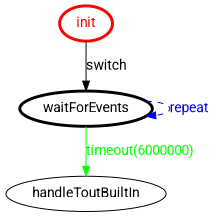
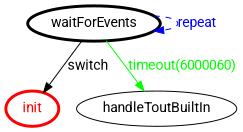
edge "init" -> "waitForEvents": reversed
edge "waitForEvents" -> "handleToutBuiltIn": label "timeout(6000000)" -> "timeout(6000060)"
